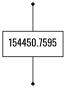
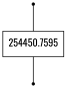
node "154450.7595": label "154450.7595" -> "254450.7595"
